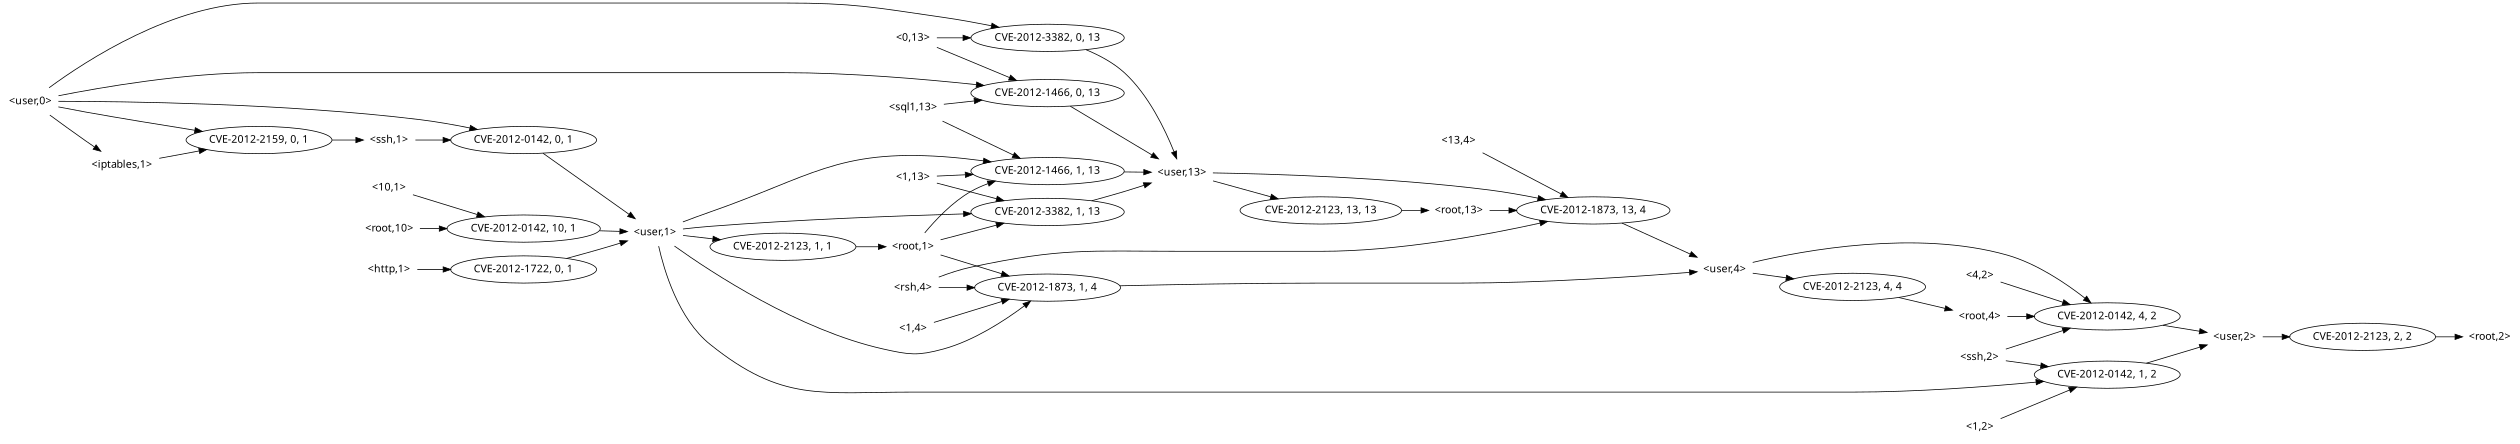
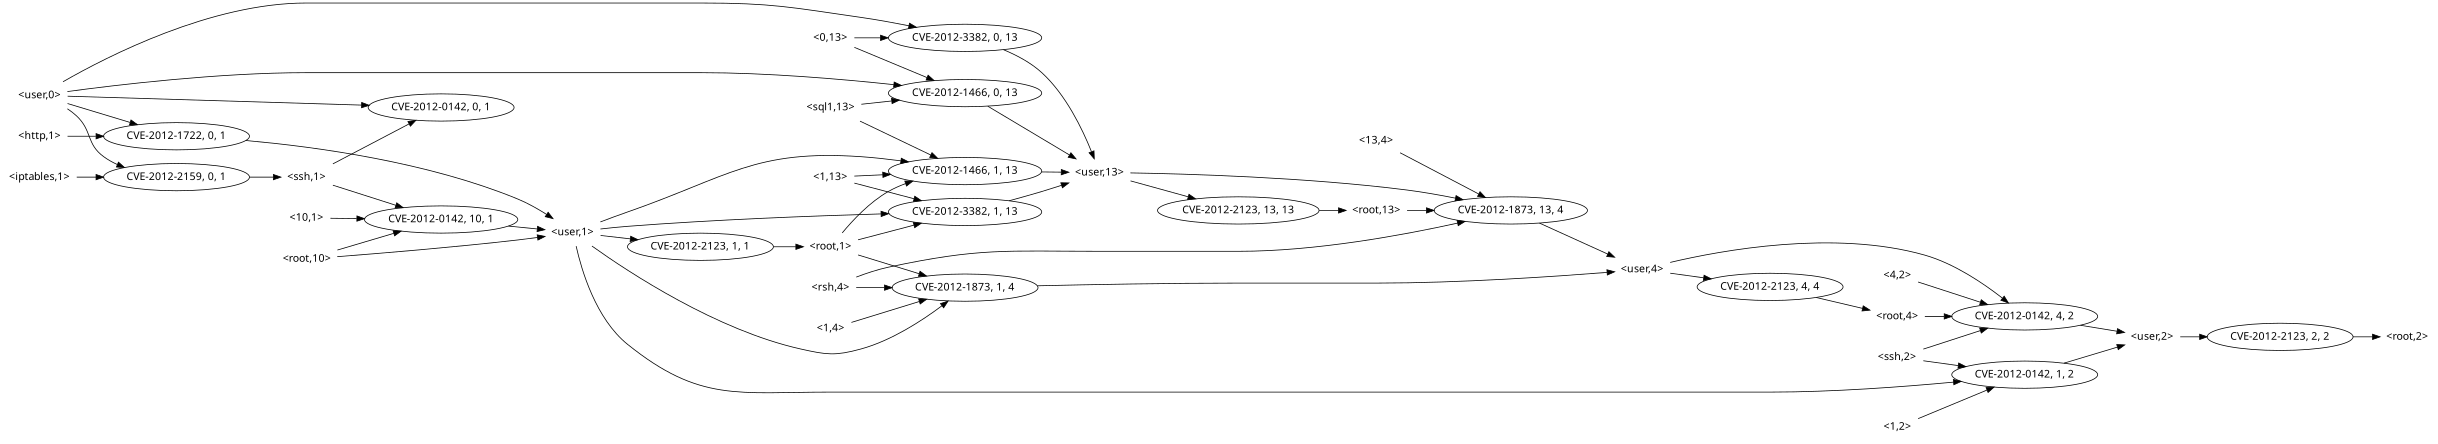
edge "<user,0>" -> "<iptables,1>": now "<user,0>" -> "CVE-2012-1722, 0, 1"
edge "CVE-2012-0142, 0, 1" -> "<user,1>": now "<root,10>" -> "<user,1>"
edge "<ssh,1>" -> "CVE-2012-0142, 10, 1": added
